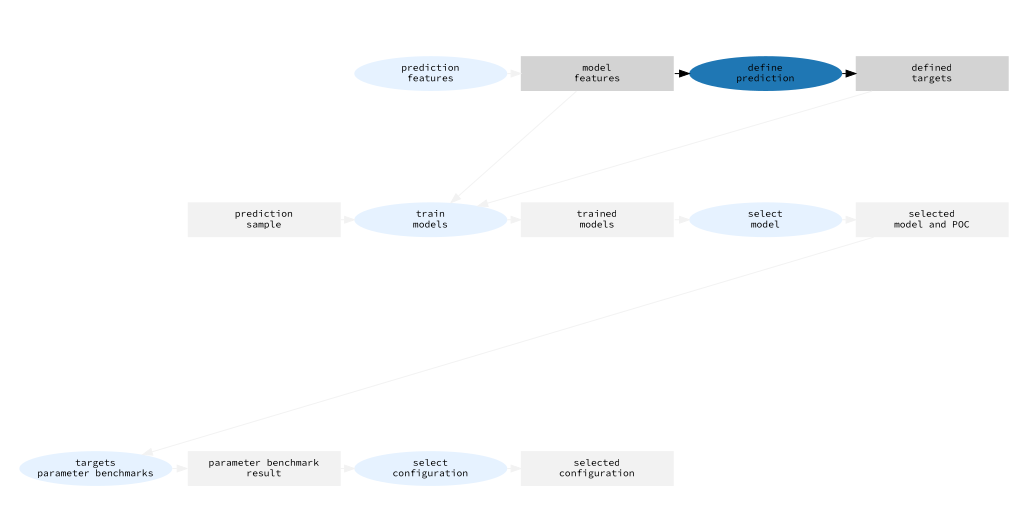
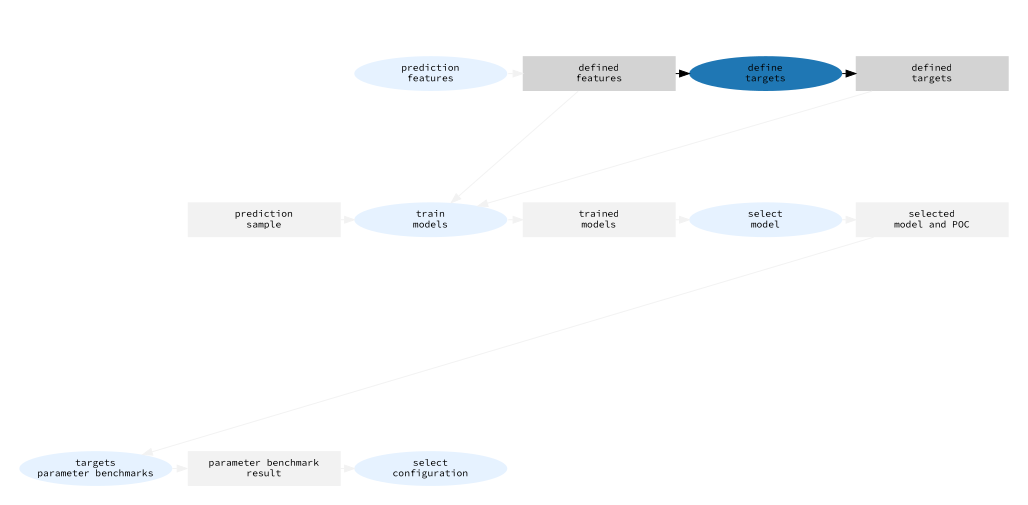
node "model features": label "model features" -> "defined features"
node "define prediction": label "define prediction" -> "define targets"
node "selected configuration": removed
